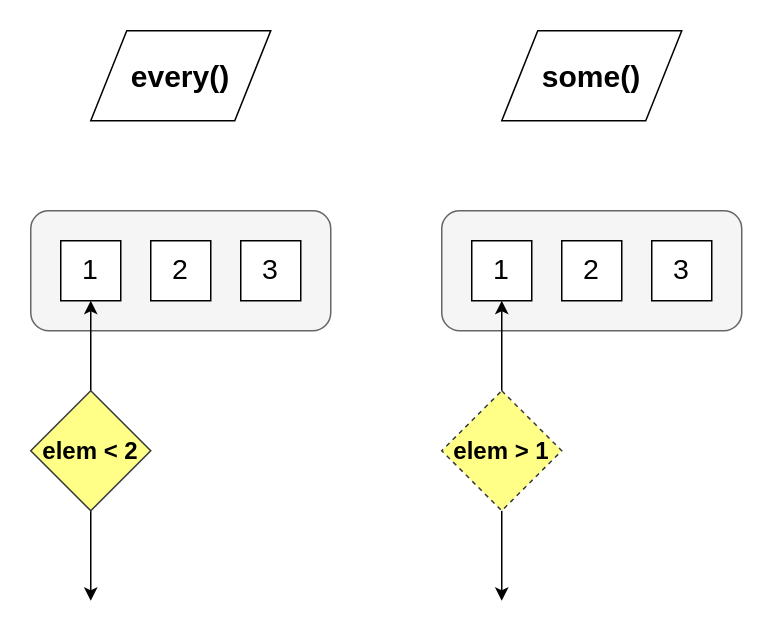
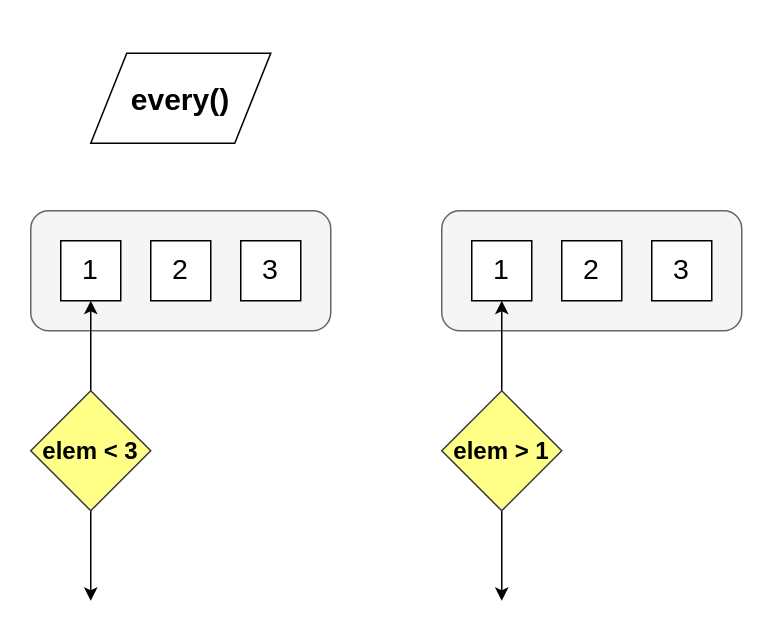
node "every()": moved (181, 76) -> (181, 98)
node "some()": removed
node "elem < 2": label "elem < 2" -> "elem < 3"
node "elem > 1": style dashed -> solid
